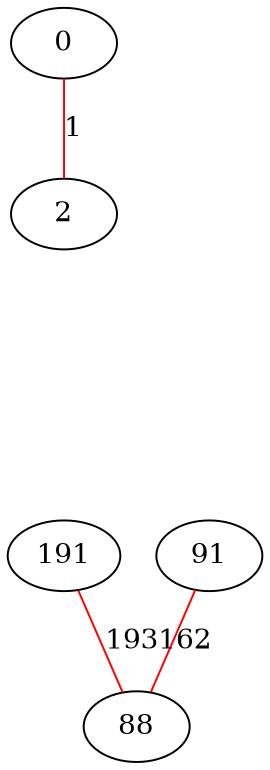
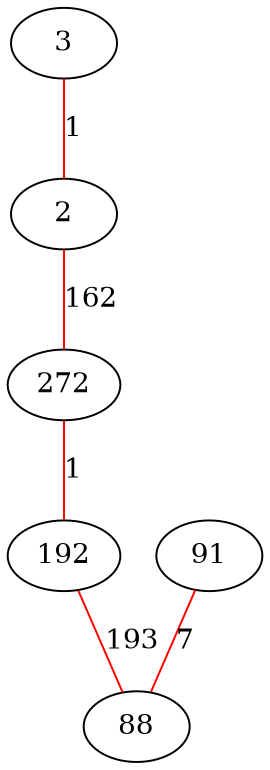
node "0": label "0" -> "3"
node "272": added
node "191": label "191" -> "192"
edge "91" -- "88": label "162" -> "7"
